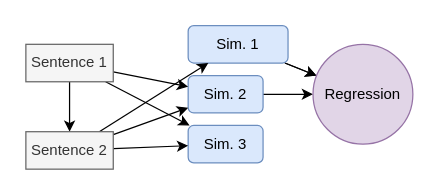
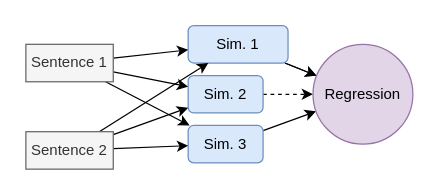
edge "Sim. 2" -> "Regression": style solid -> dashed
edge "Sentence 1" -> "Sentence 2": now "Sentence 1" -> "Sim. 1"
edge "Sim. 3" -> "Regression": added
